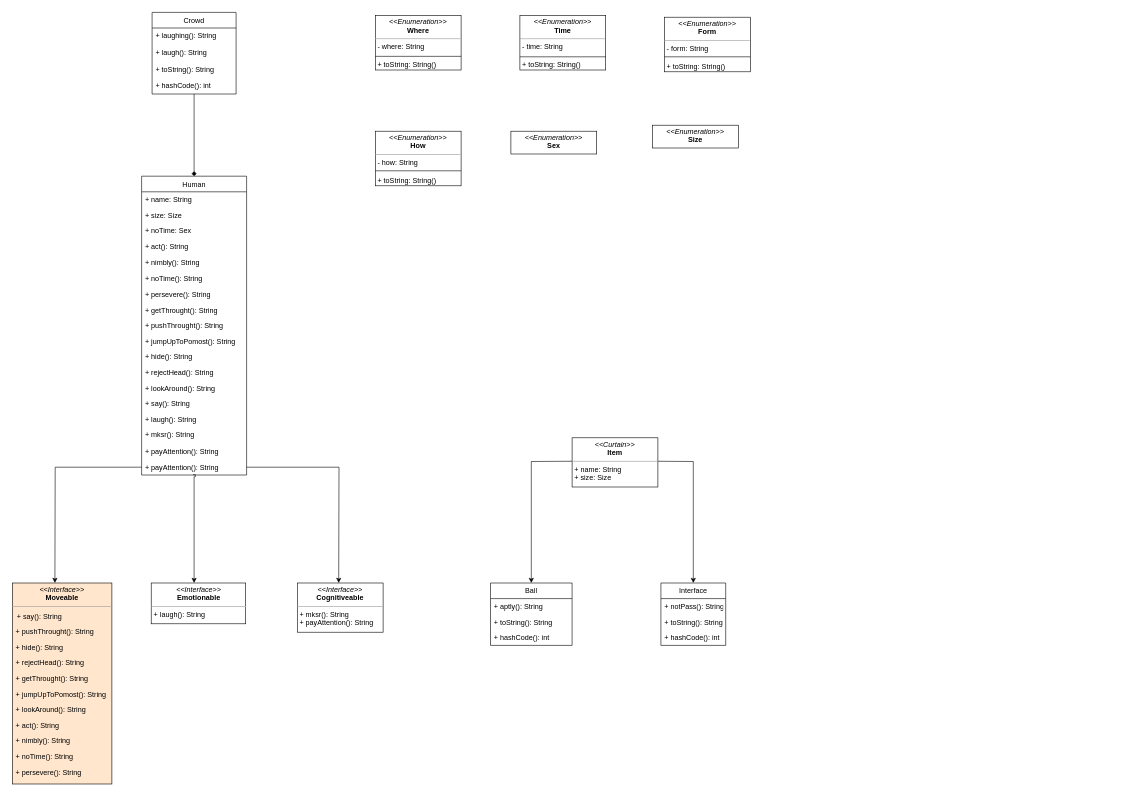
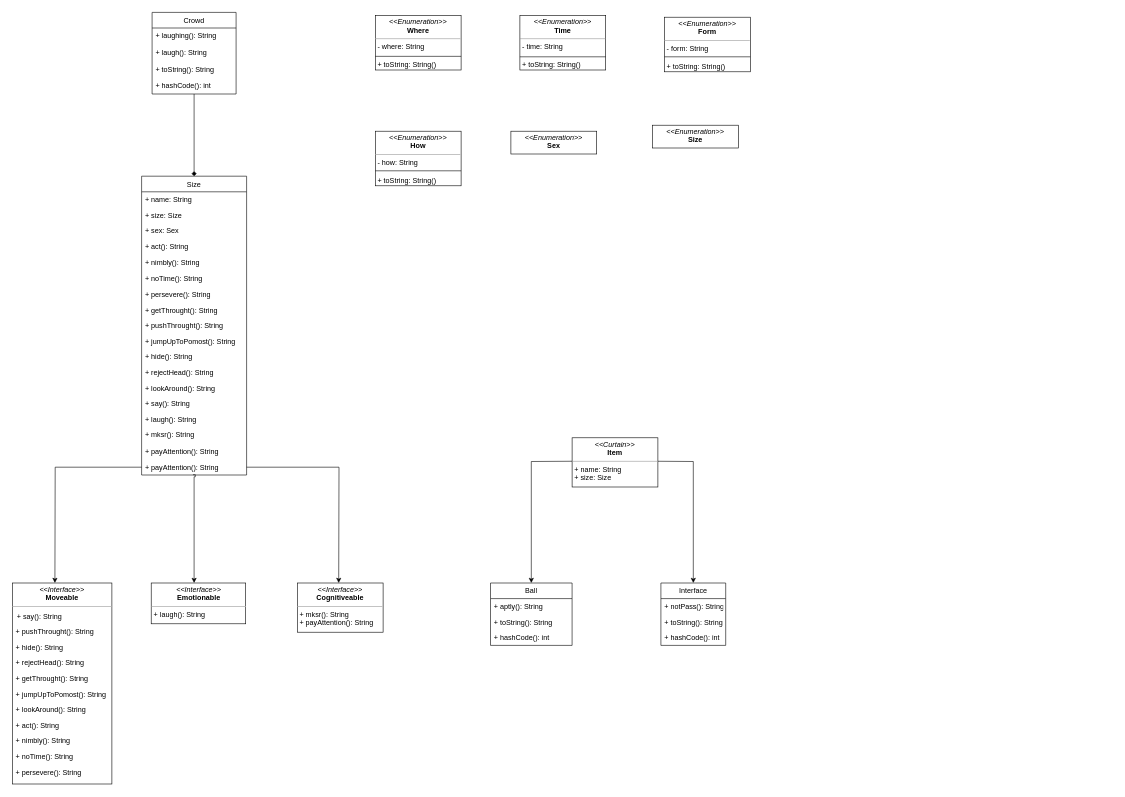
node "Human": label "Human" -> "Size"
node "+ noTime: Sex": label "+ noTime: Sex" -> "+ sex: Sex"
node "<<Interface>> Moveable": fillcolor #ffe6cc -> #ffffff
